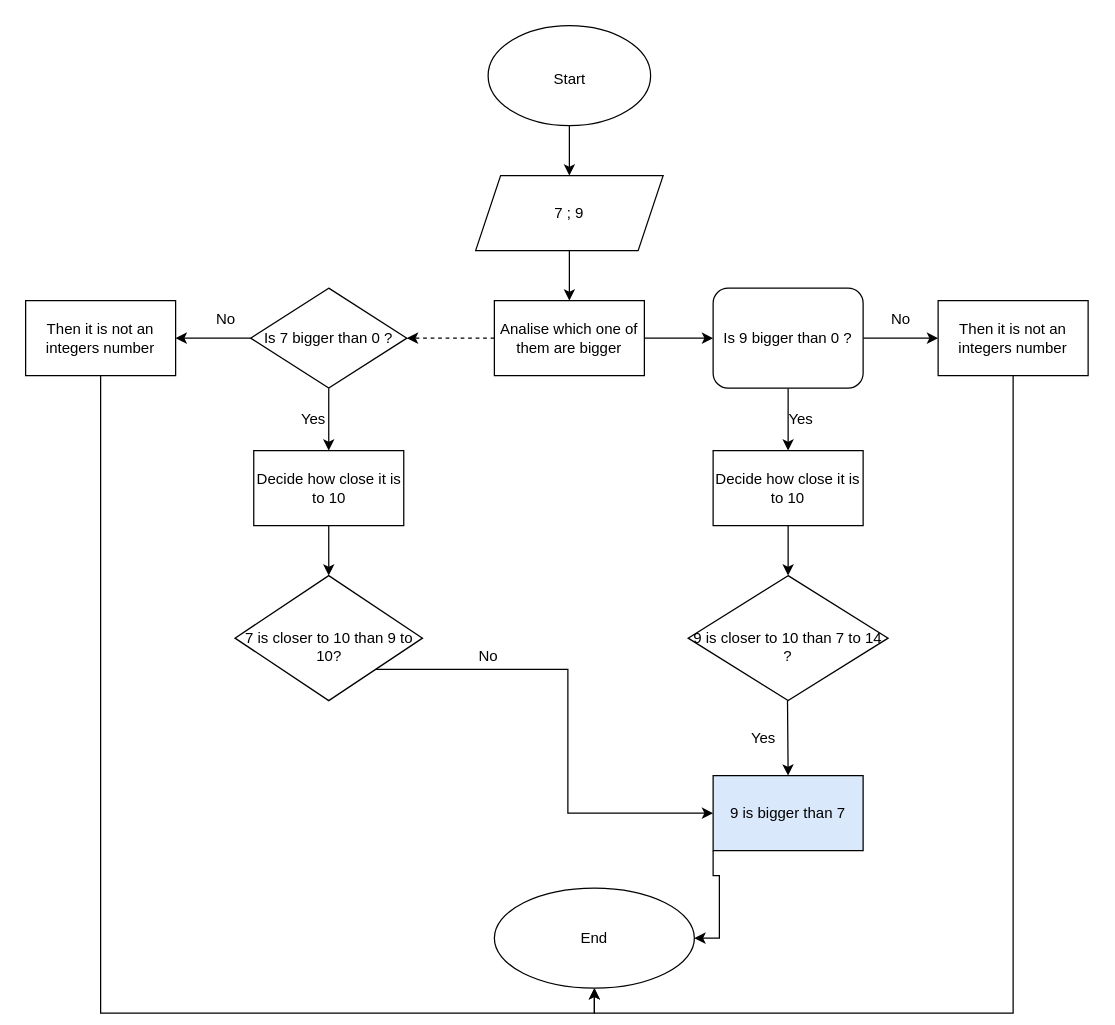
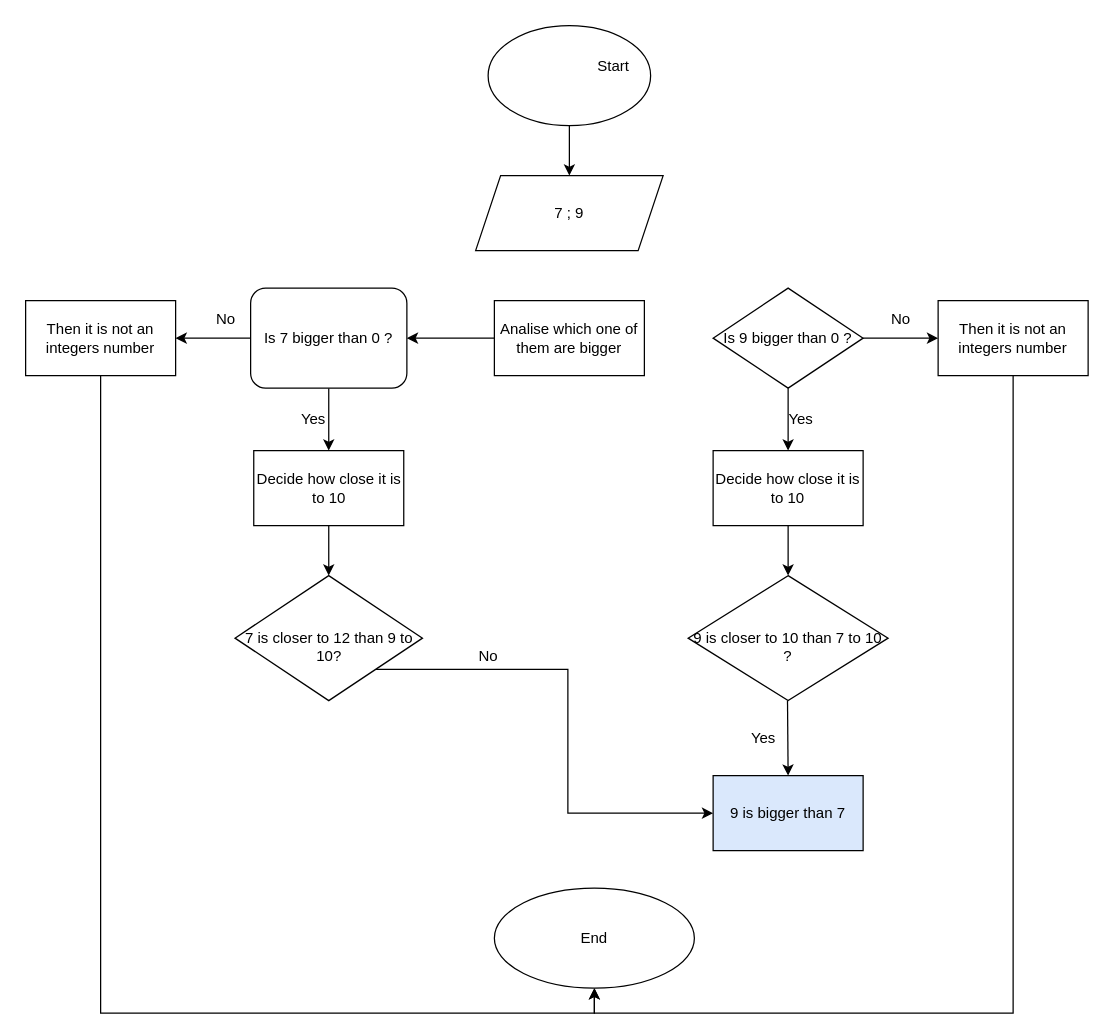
node "Start": moved (544, 88) -> (588, 76)
edge "7 ; 9" -> "Analise which one of them are bigger": removed
node "Is 7 bigger than 0 ?": shape diamond -> rounded rectangle
edge "Analise which one of them are bigger" -> "Is 7 bigger than 0 ?": style dashed -> solid
edge "Analise which one of them are bigger" -> "Is 9 bigger than 0 ?": removed
node "Is 9 bigger than 0 ?": shape rounded rectangle -> diamond
node "7 is closer to 10 than 9 to 10?": label "7 is closer to 10 than 9 to 10?" -> "7 is closer to 12 than 9 to 10?"
node "9 is closer to 10 than 7 to 14 ?": label "9 is closer to 10 than 7 to 14 ?" -> "9 is closer to 10 than 7 to 10 ?"
edge "9 is bigger than 7" -> "End": removed
